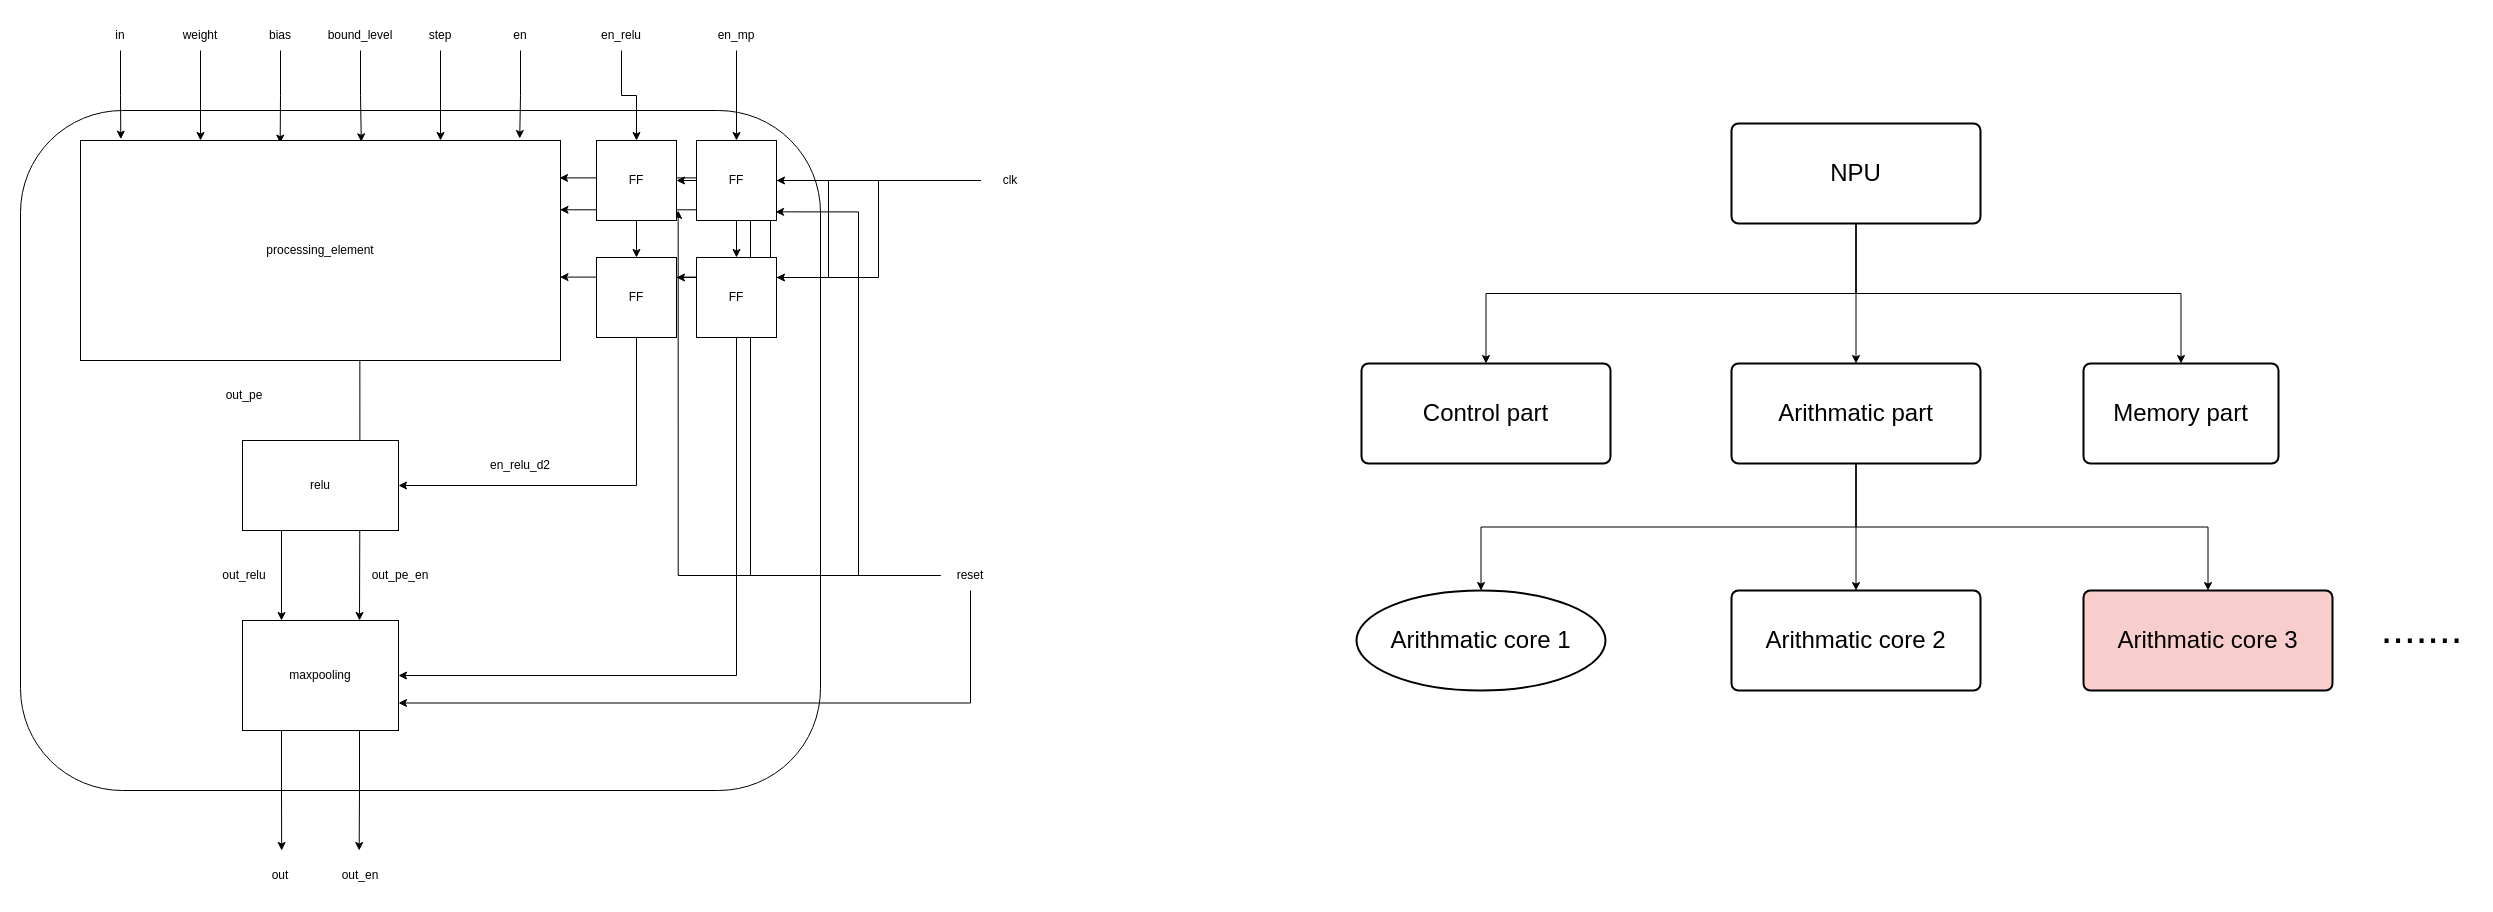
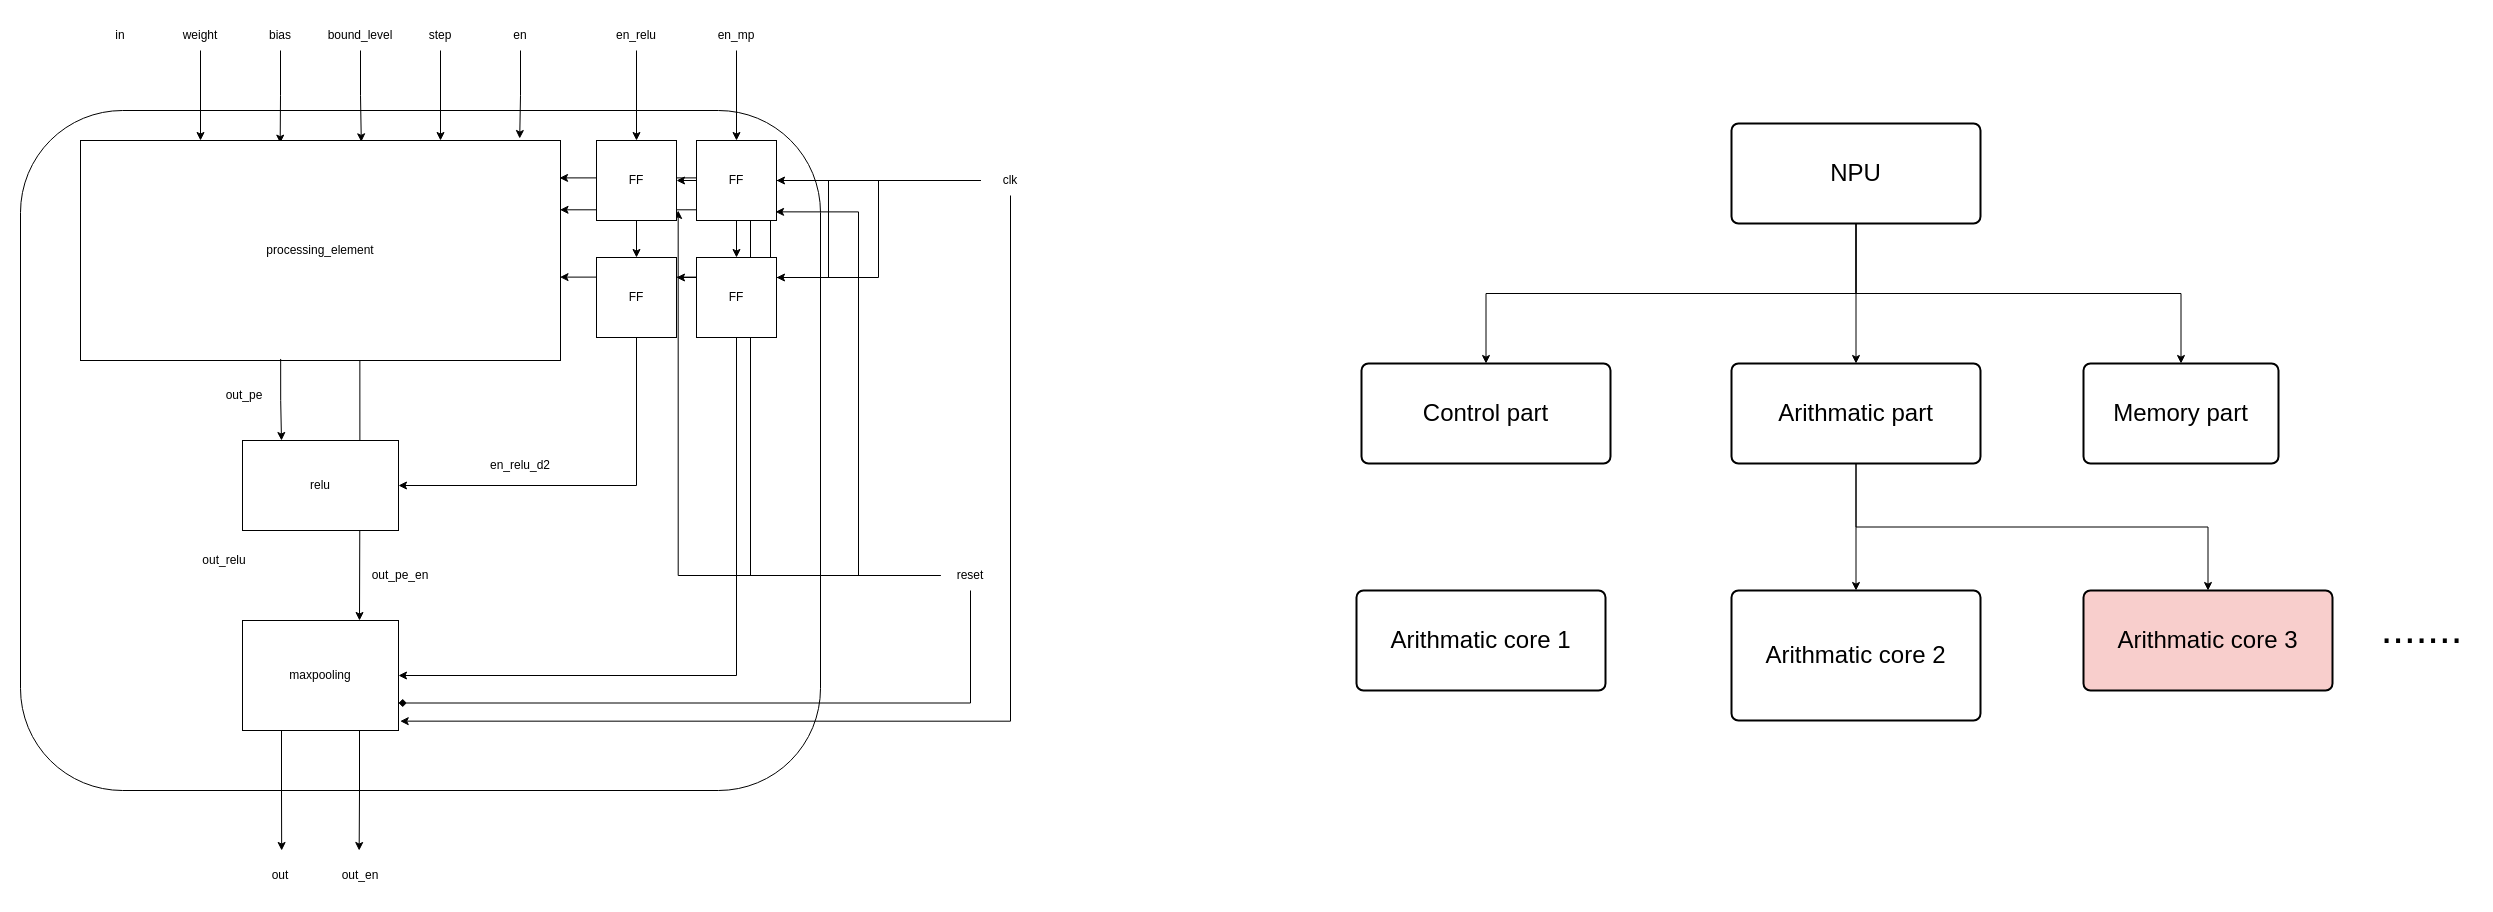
node "en_relu": moved (622, 36) -> (637, 36)
edge "in" -> "processing_element": removed
edge "processing_element" -> "relu": added
edge "Arithmatic part" -> "Arithmatic core 1": removed
edge "relu" -> "maxpooling": removed
node "out_relu": moved (245, 576) -> (225, 561)
node "Arithmatic core 1": shape ellipse -> rounded rectangle
node "Arithmatic core 2": size 249x100 -> 249x130
edge "reset" -> "maxpooling": arrowhead classic -> diamond
edge "clk" -> "maxpooling": added
